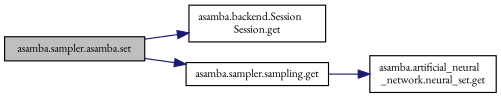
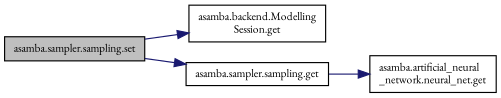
node "asamba.backend.Session Session.get": label "asamba.backend.Session Session.get" -> "asamba.backend.Modelling Session.get"
node "asamba.sampler.asamba.set": label "asamba.sampler.asamba.set" -> "asamba.sampler.sampling.set"
node "asamba.artificial_neural _network.neural_set.get": label "asamba.artificial_neural _network.neural_set.get" -> "asamba.artificial_neural _network.neural_net.get"
